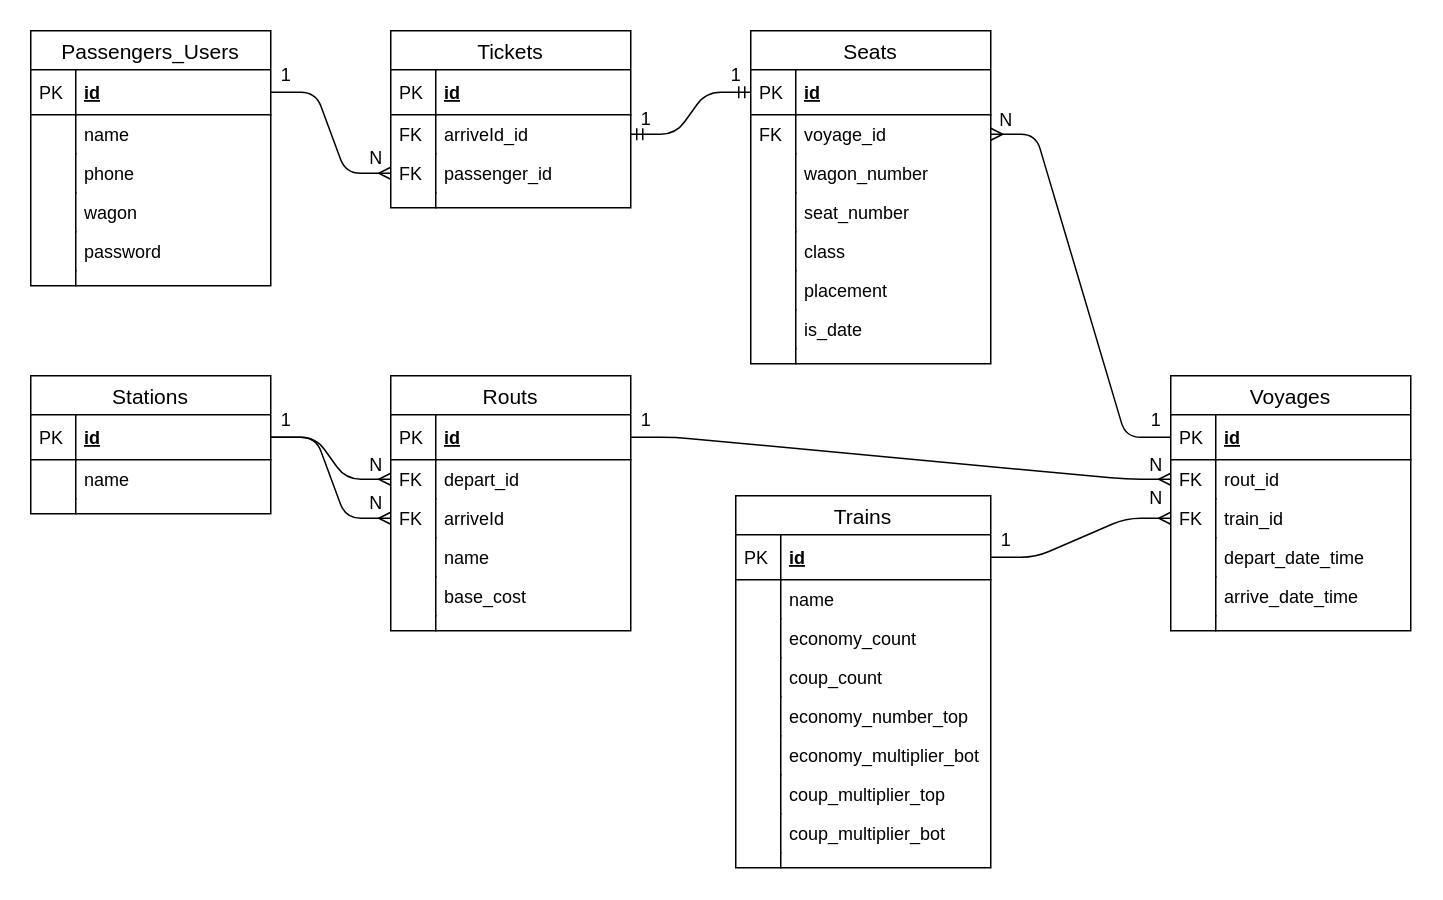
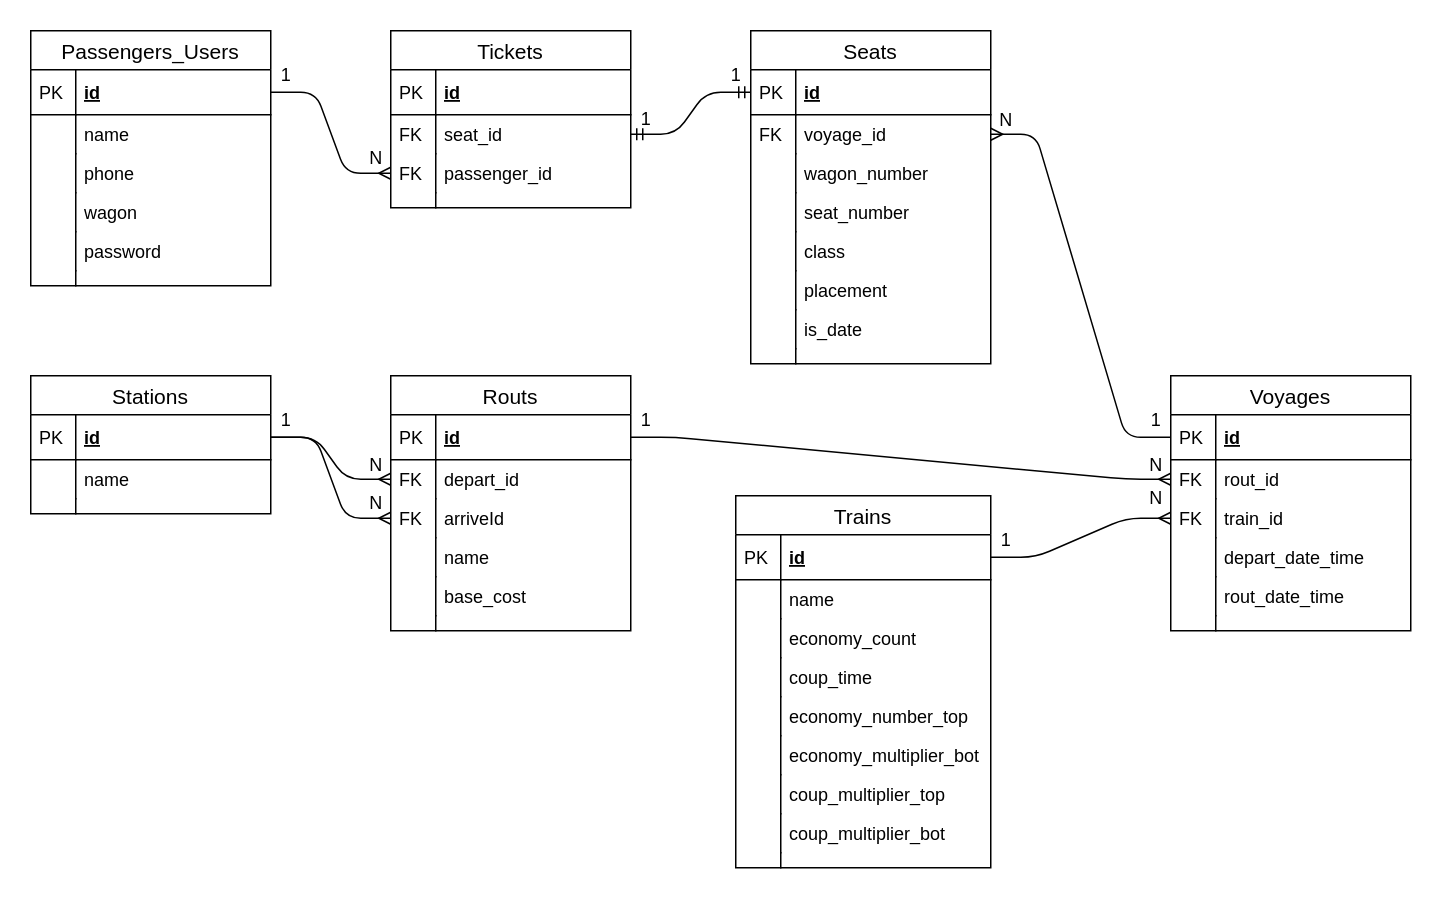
node "arriveId_id": label "arriveId_id" -> "seat_id"
node "arrive_date_time": label "arrive_date_time" -> "rout_date_time"
node "coup_count": label "coup_count" -> "coup_time"
